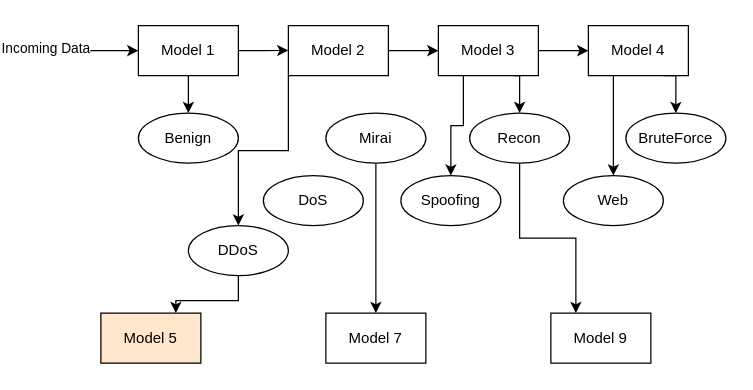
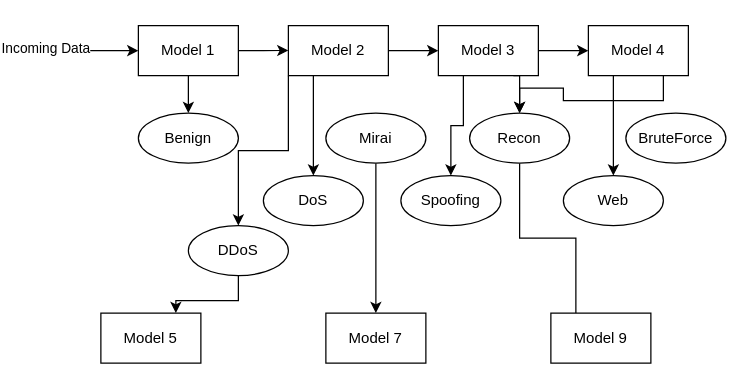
edge "Model 4" -> "BruteForce": now "Model 4" -> "Recon"
edge "Model 2" -> "DoS": added
edge "Recon" -> "Model 9": arrowhead classic -> none
node "Model 5": fillcolor #ffe6cc -> #ffffff
